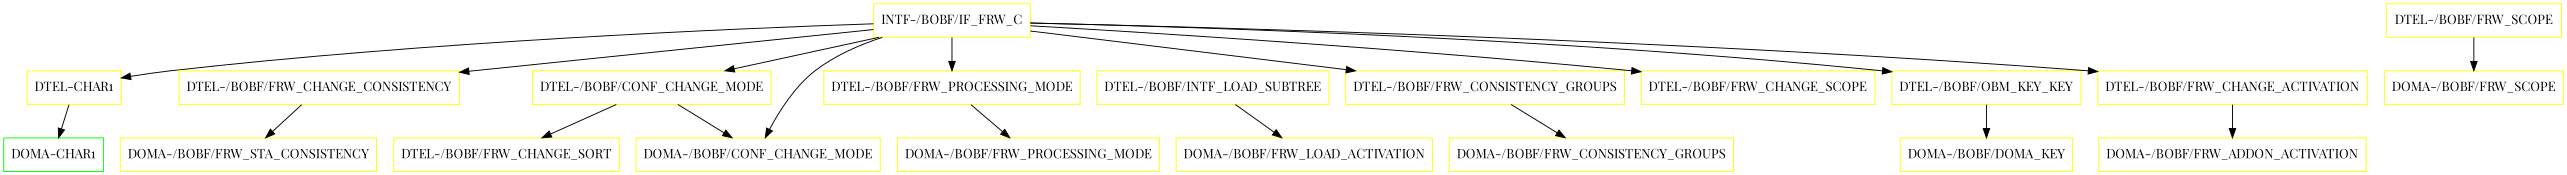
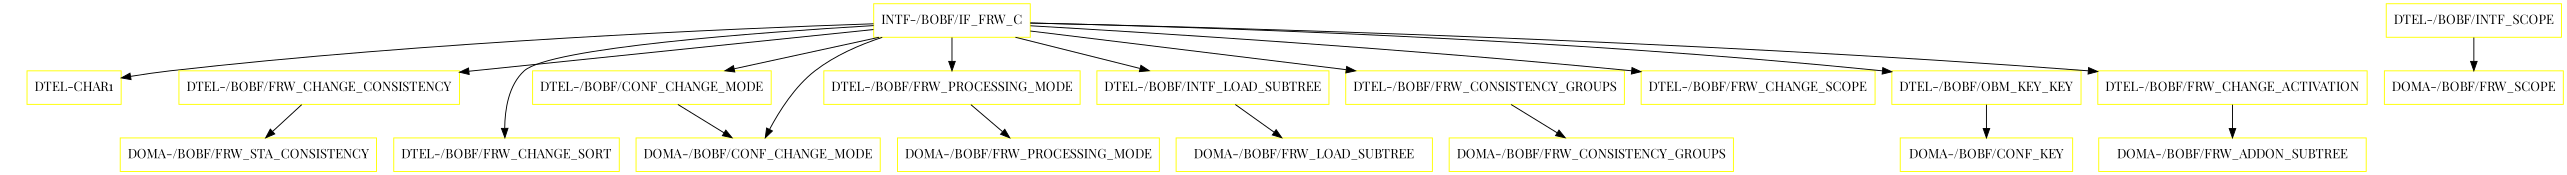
node "DTEL-/BOBF/FRW_SCOPE": label "DTEL-/BOBF/FRW_SCOPE" -> "DTEL-/BOBF/INTF_SCOPE"
edge "INTF-/BOBF/IF_FRW_C" -> "DTEL-/BOBF/INTF_LOAD_SUBTREE": added
edge "DTEL-/BOBF/CONF_CHANGE_MODE" -> "DTEL-/BOBF/FRW_CHANGE_SORT": now "INTF-/BOBF/IF_FRW_C" -> "DTEL-/BOBF/FRW_CHANGE_SORT"
node "DOMA-CHAR1": removed
node "DOMA-/BOBF/FRW_LOAD_ACTIVATION": label "DOMA-/BOBF/FRW_LOAD_ACTIVATION" -> "DOMA-/BOBF/FRW_LOAD_SUBTREE"
node "DOMA-/BOBF/DOMA_KEY": label "DOMA-/BOBF/DOMA_KEY" -> "DOMA-/BOBF/CONF_KEY"
node "DOMA-/BOBF/FRW_ADDON_ACTIVATION": label "DOMA-/BOBF/FRW_ADDON_ACTIVATION" -> "DOMA-/BOBF/FRW_ADDON_SUBTREE"
